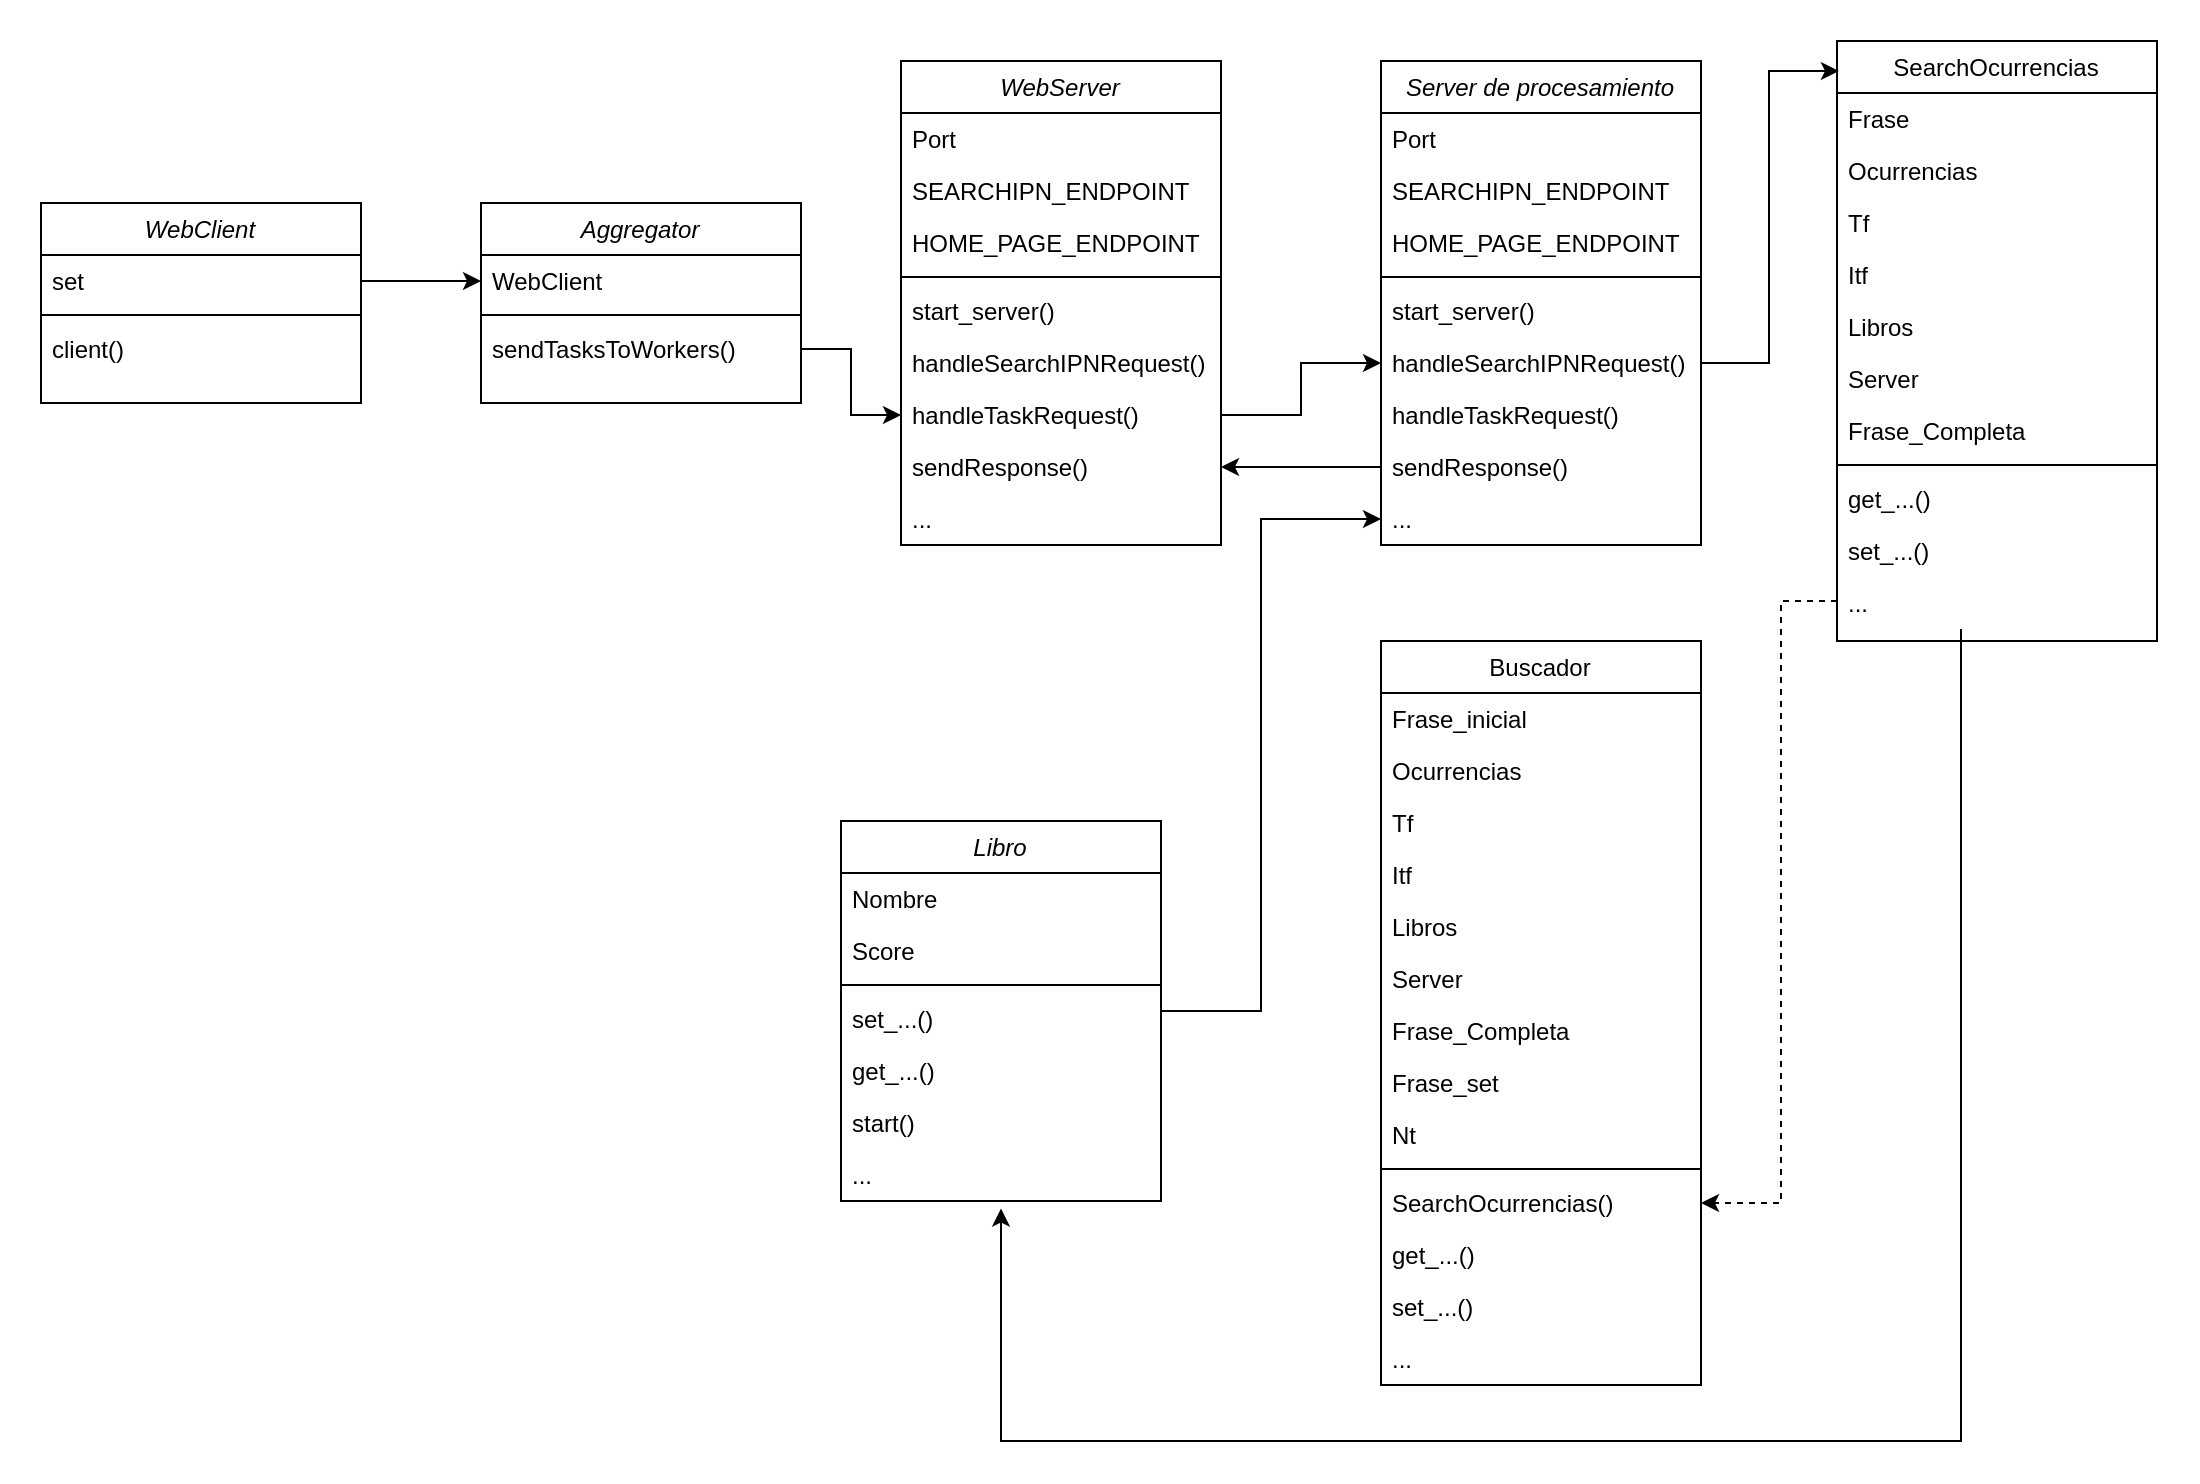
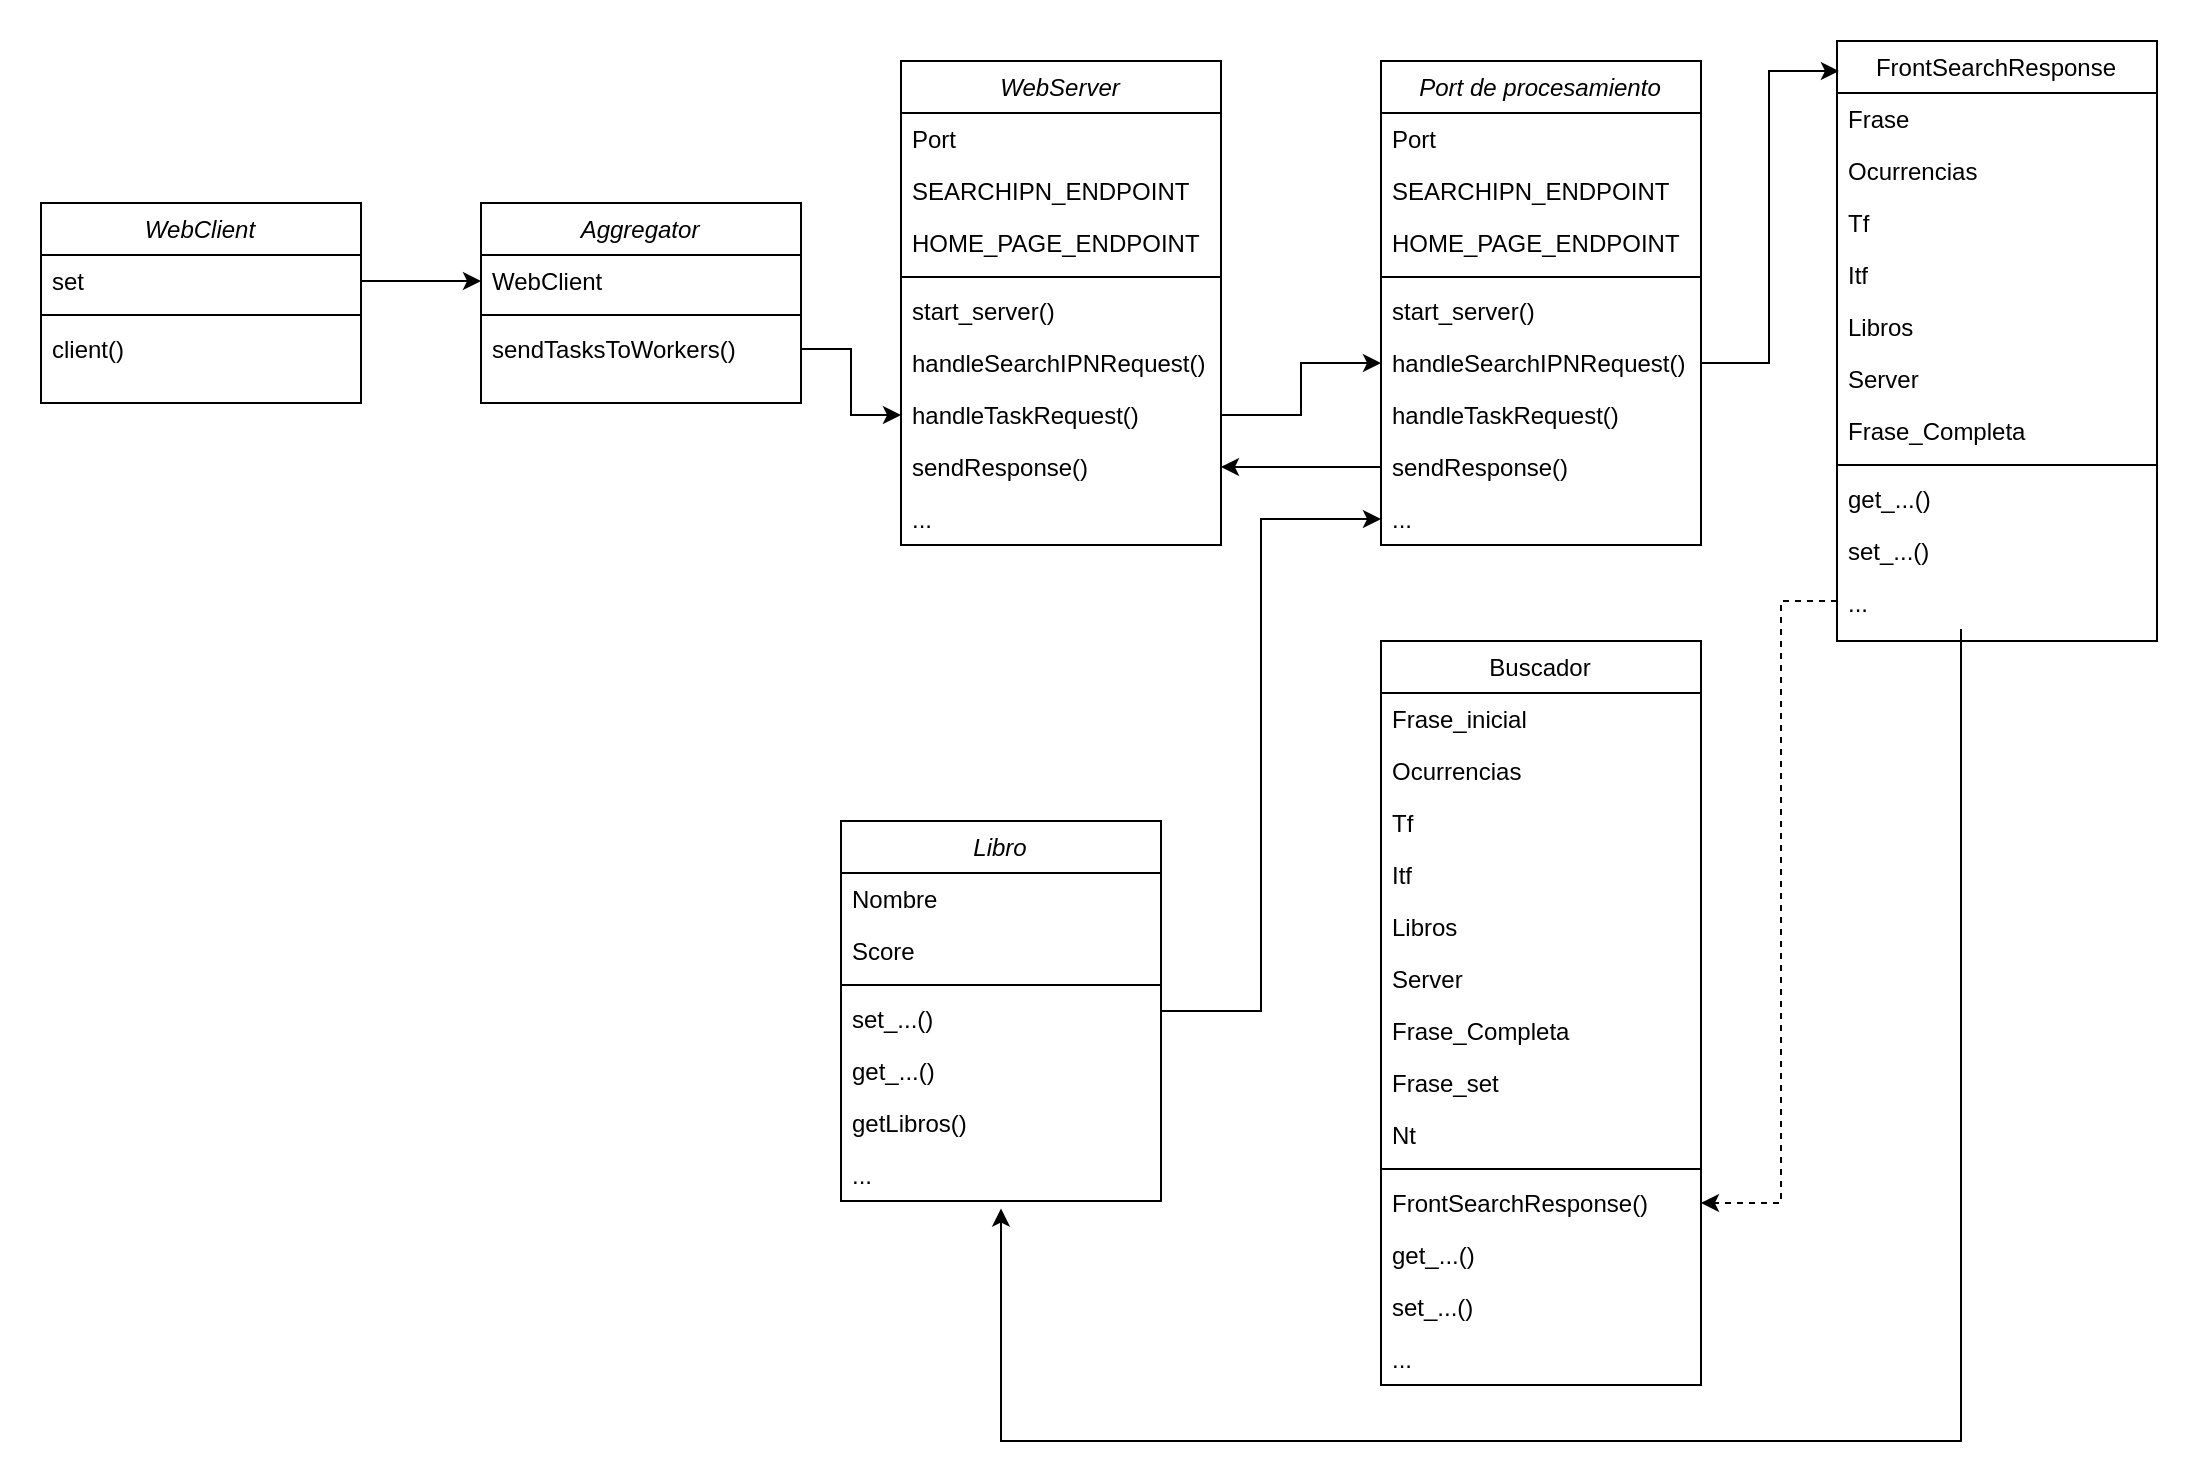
node "SearchOcurrencias": label "SearchOcurrencias" -> "FrontSearchResponse"
node "Server de procesamiento": label "Server de procesamiento" -> "Port de procesamiento"
node "start()": label "start()" -> "getLibros()"
node "SearchOcurrencias()": label "SearchOcurrencias()" -> "FrontSearchResponse()"
